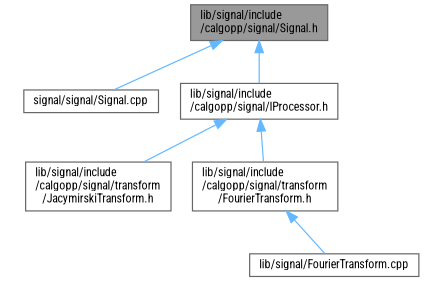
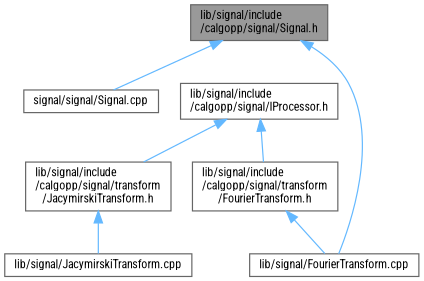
edge "lib/signal/include /calgopp/signal/IProcessor.h" -> "lib/signal/include /calgopp/signal/Signal.h": now "lib/signal/FourierTransform.cpp" -> "lib/signal/include /calgopp/signal/Signal.h"
node "lib/signal/JacymirskiTransform.cpp": added
